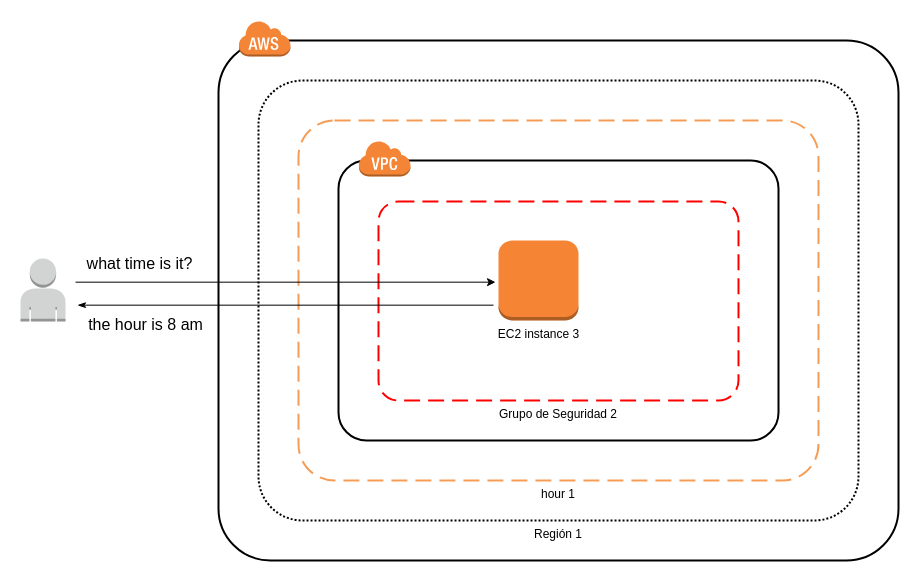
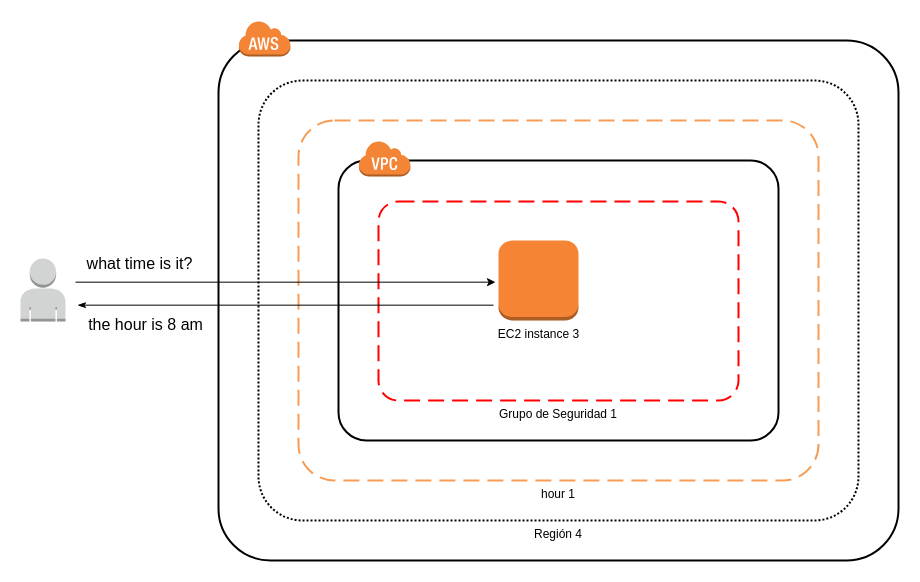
node "Grupo de Seguridad 2": label "Grupo de Seguridad 2" -> "Grupo de Seguridad 1"
node "Región 1": label "Región 1" -> "Región 4"
